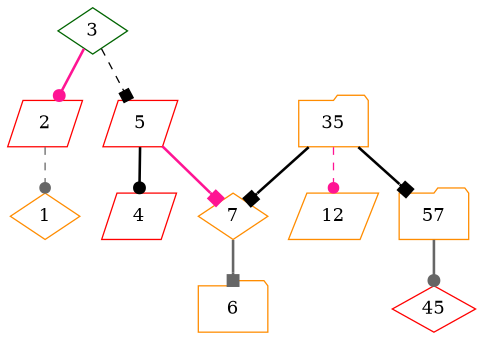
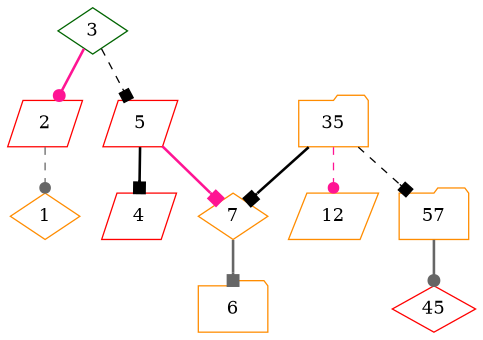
edge "5" -> "4": arrowhead dot -> box
edge "35" -> "57": style bold -> dashed
